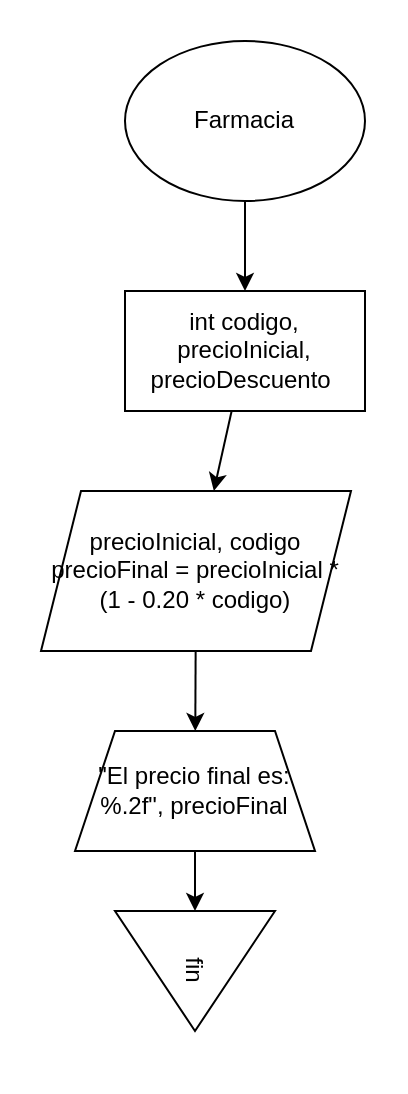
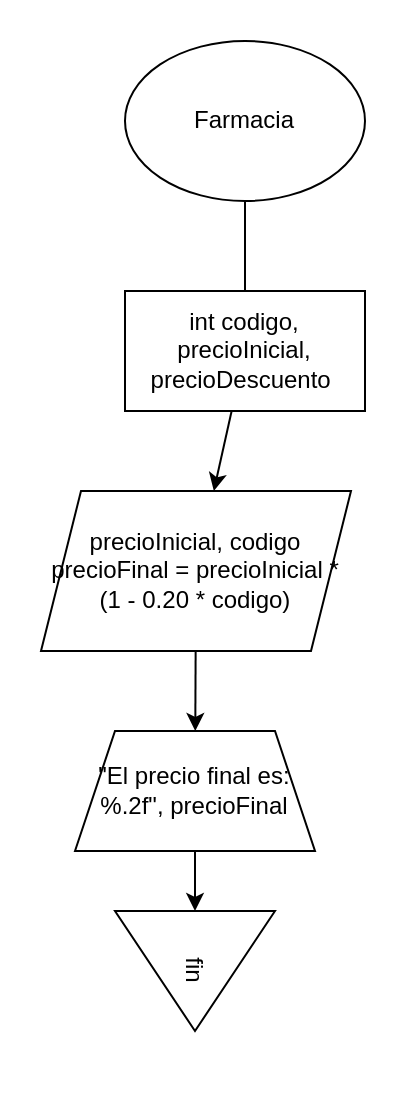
edge "Farmacia" -> "int codigo, precioInicial, precioDescuento": arrowhead classic -> none
